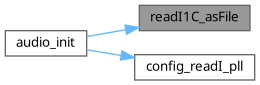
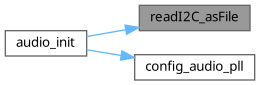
node "readI1C_asFile": label "readI1C_asFile" -> "readI2C_asFile"
node "config_readI_pll": label "config_readI_pll" -> "config_audio_pll"
